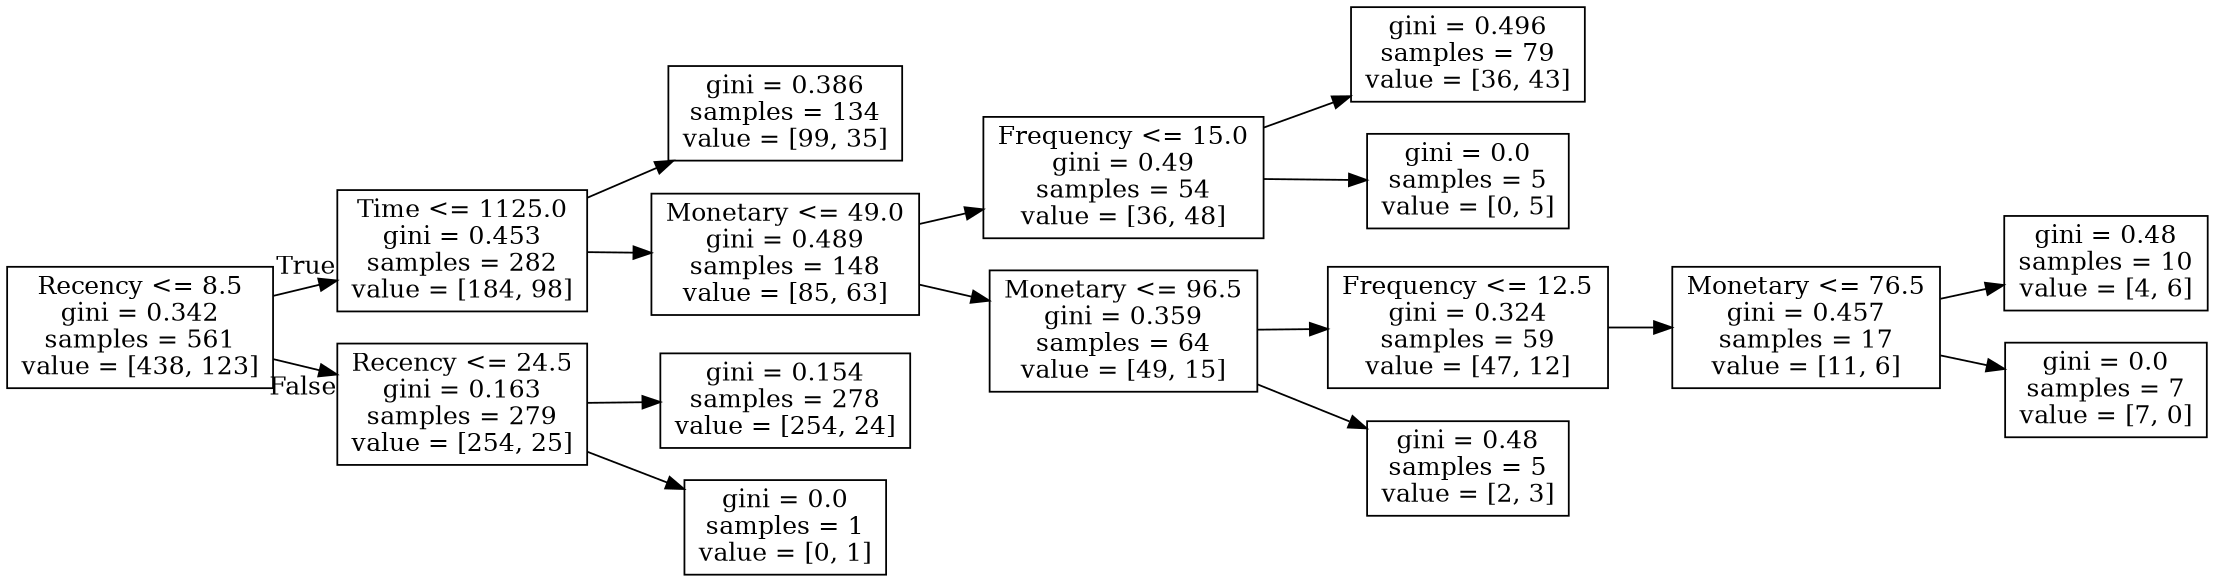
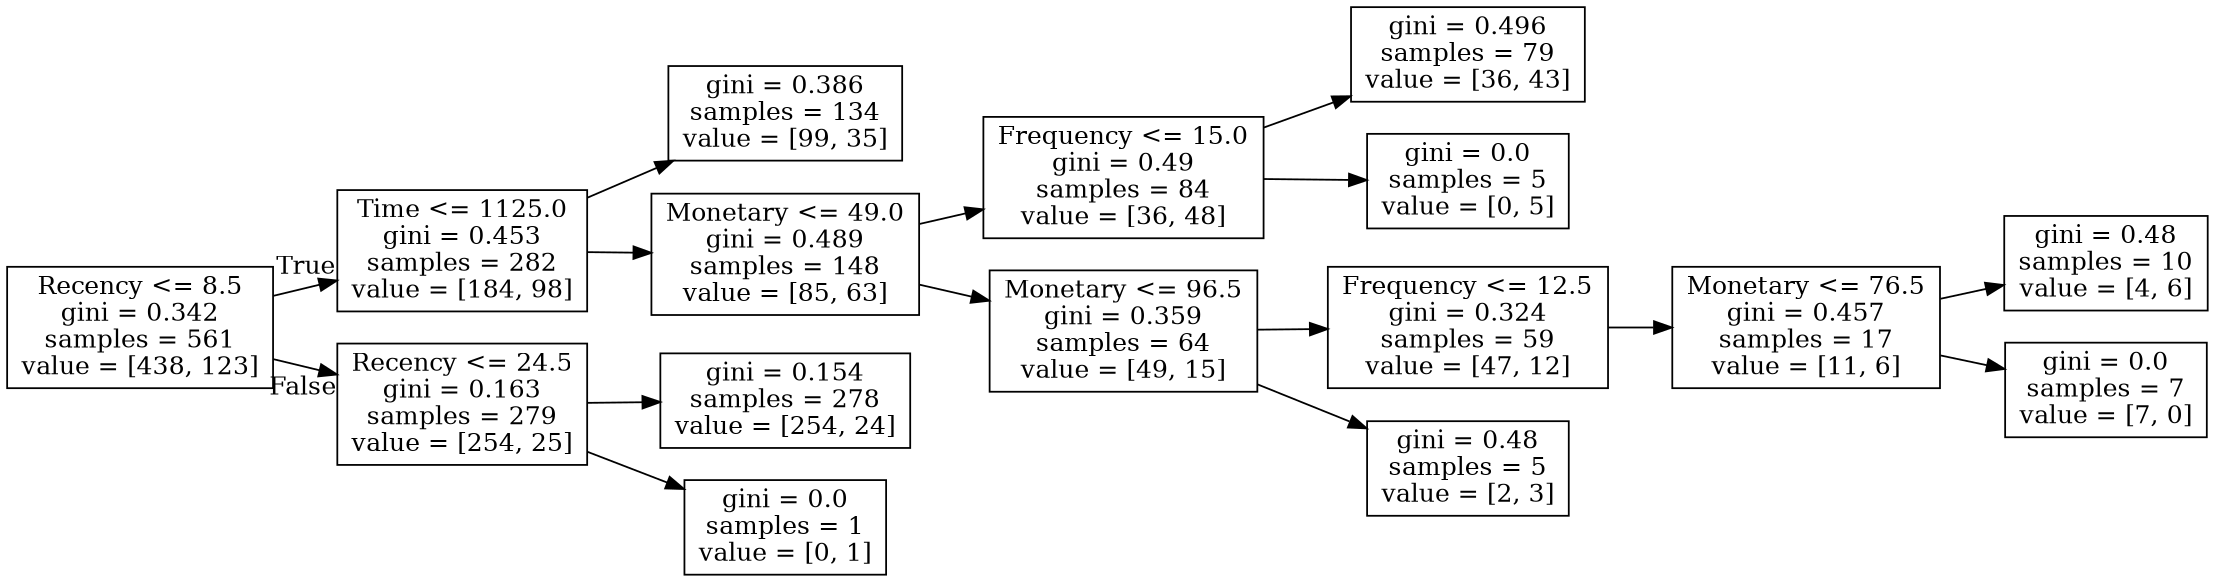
node "Frequency <= 15.0 gini = 0.49 samples = 54 value = [36, 48]": label "Frequency <= 15.0 gini = 0.49 samples = 54 value = [36, 48]" -> "Frequency <= 15.0 gini = 0.49 samples = 84 value = [36, 48]"
